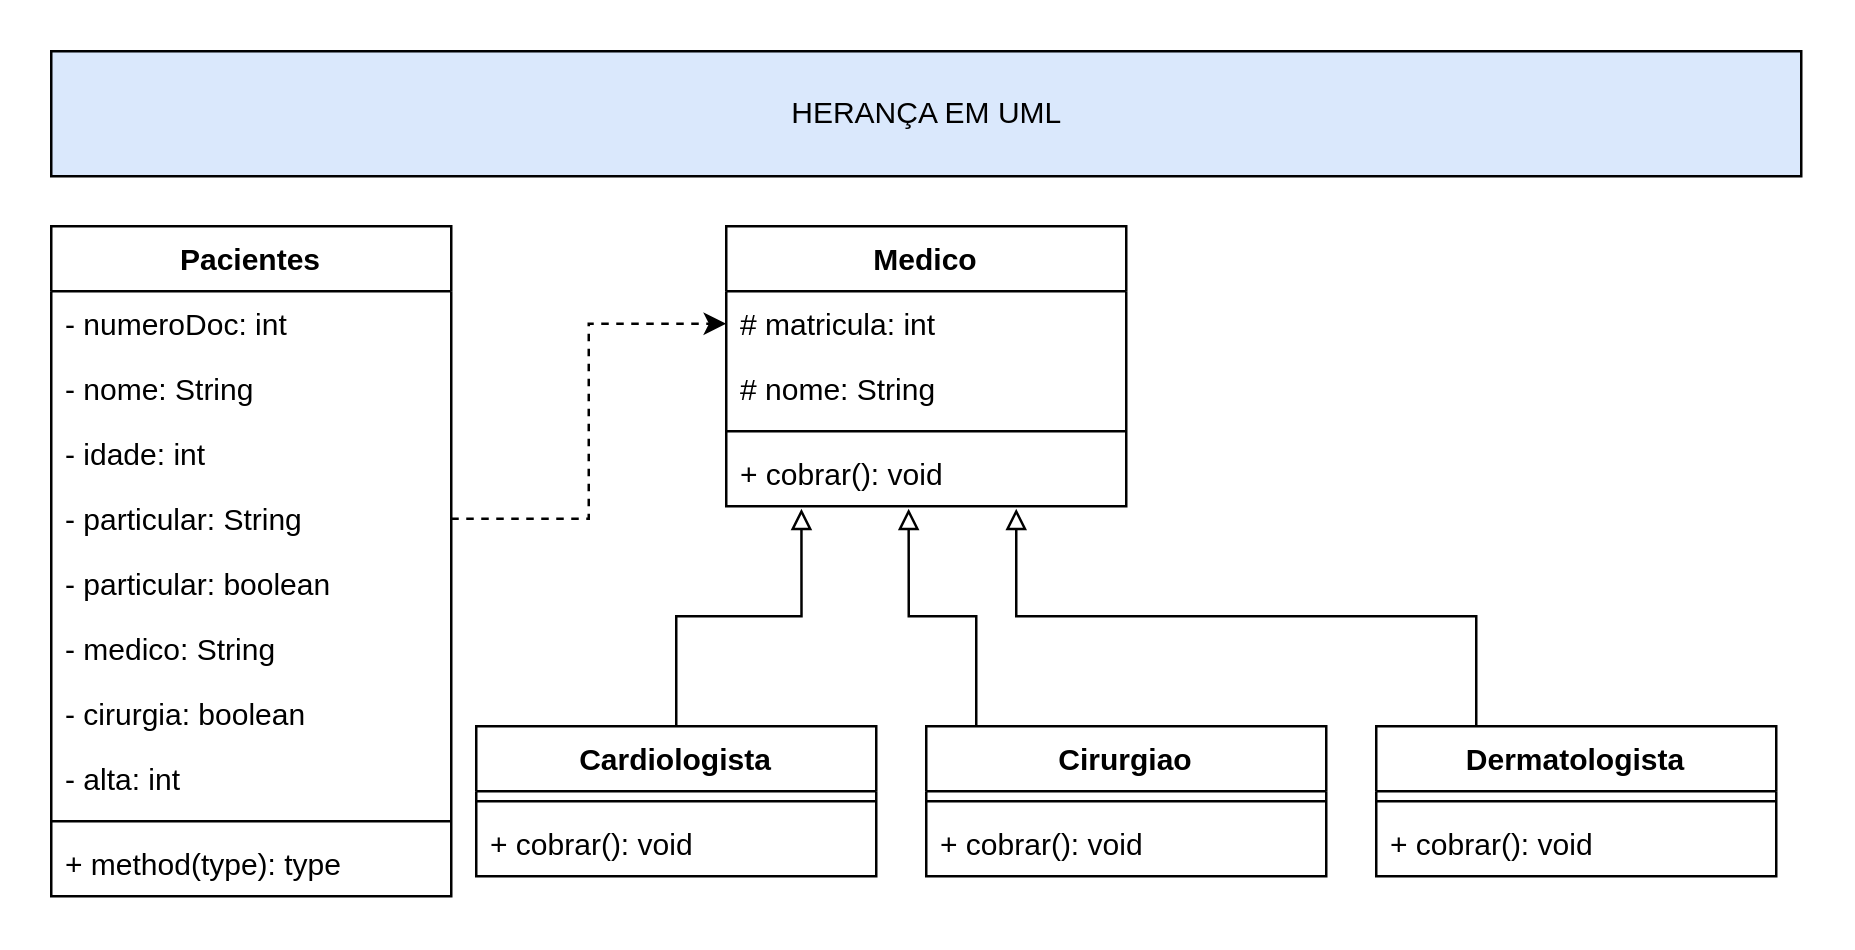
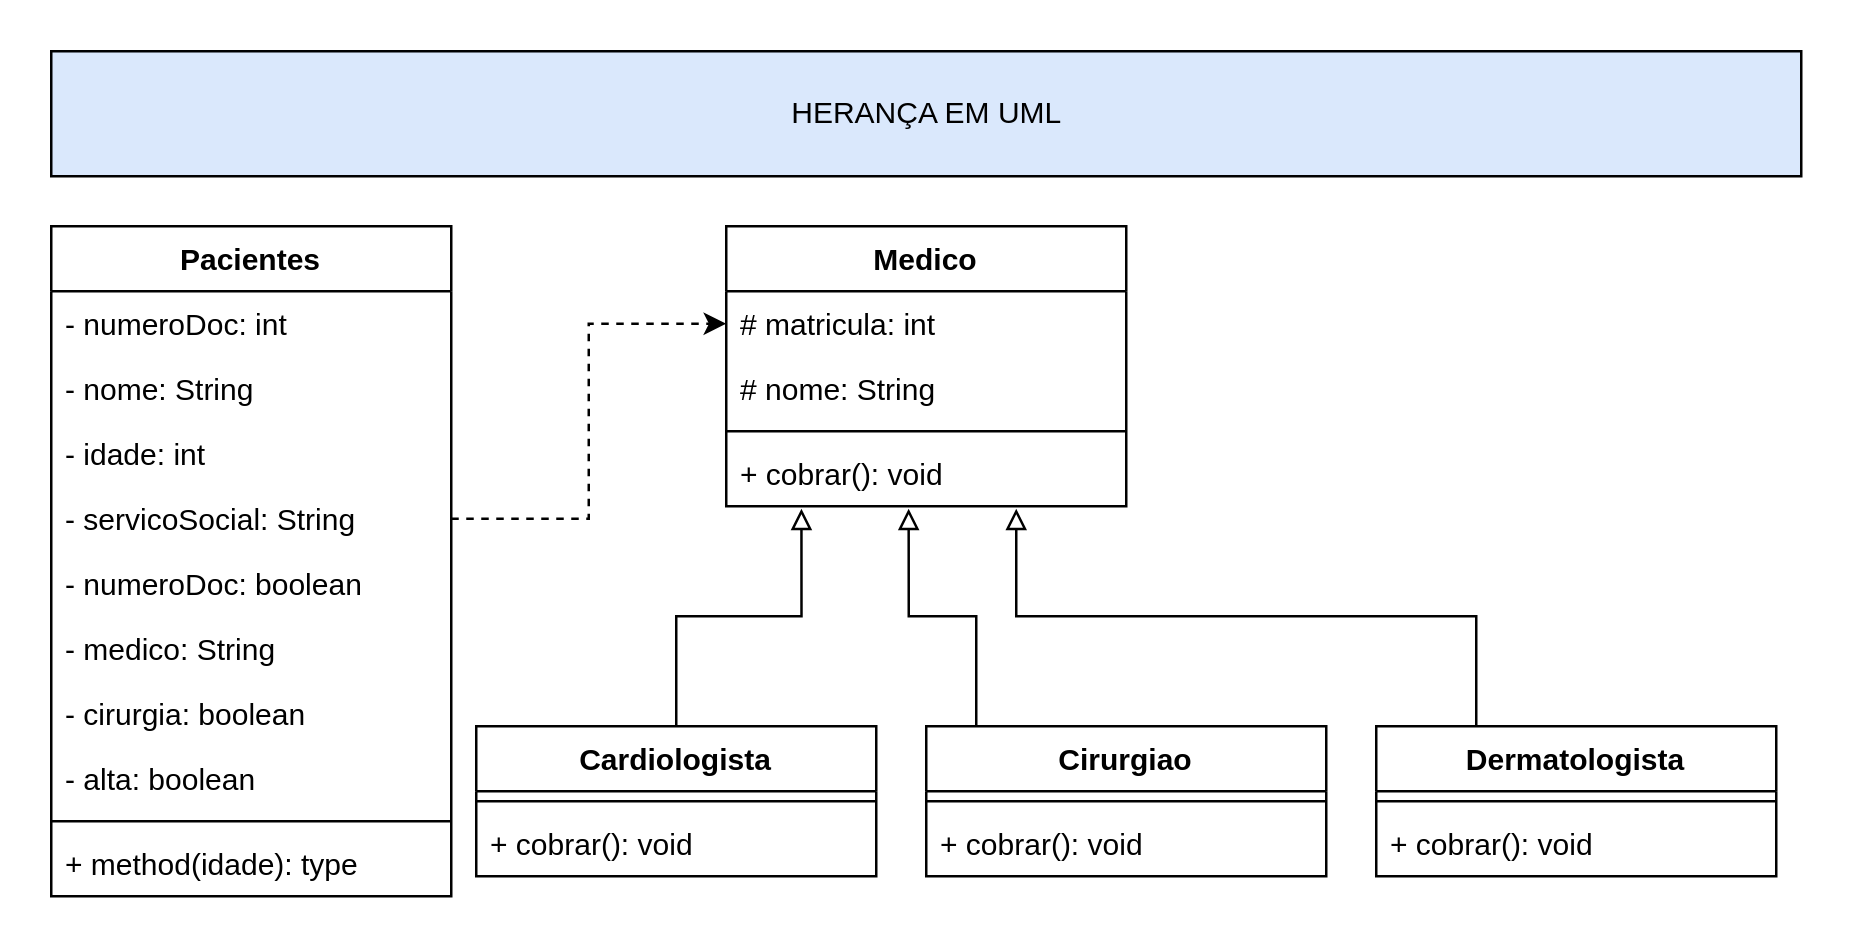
node "- particular: String": label "- particular: String" -> "- servicoSocial: String"
node "- particular: boolean": label "- particular: boolean" -> "- numeroDoc: boolean"
node "- alta: int": label "- alta: int" -> "- alta: boolean"
node "+ method(type): type": label "+ method(type): type" -> "+ method(idade): type"
